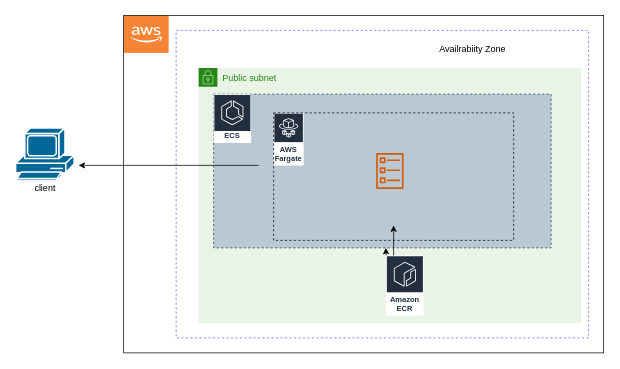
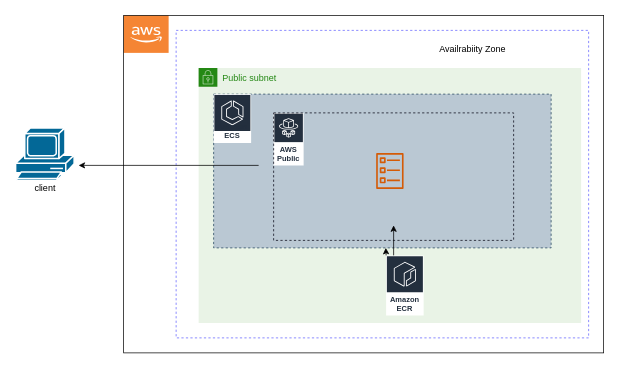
node "AWS Fargate": label "AWS Fargate" -> "AWS Public"
